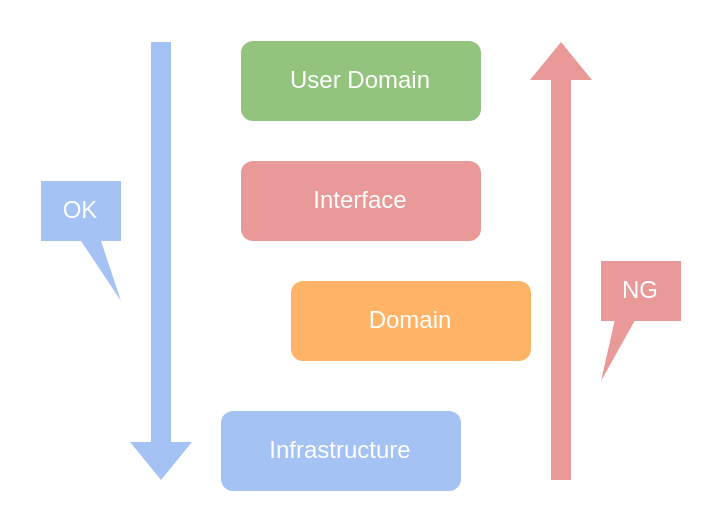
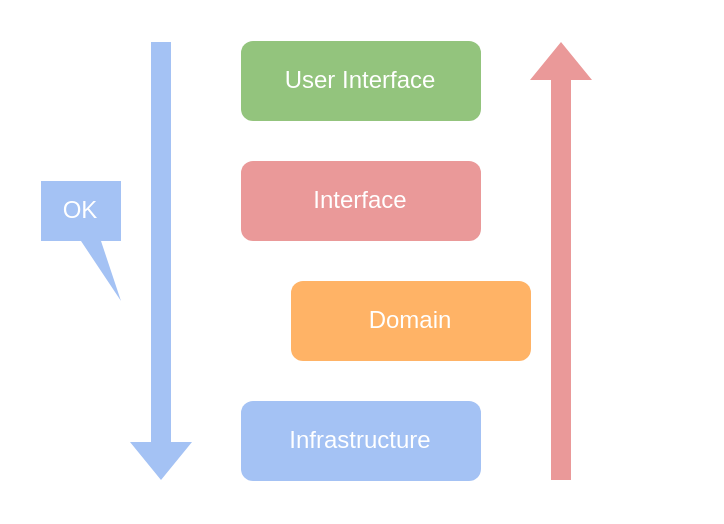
node "User Domain": label "User Domain" -> "User Interface"
node "NG": removed
node "Infrastructure": moved (341, 451) -> (361, 441)
